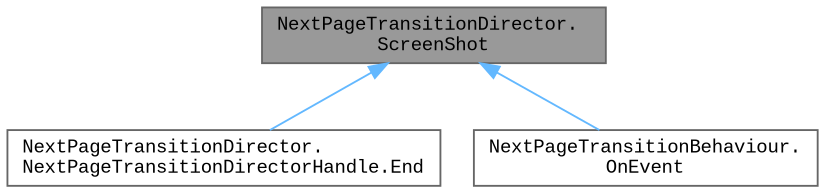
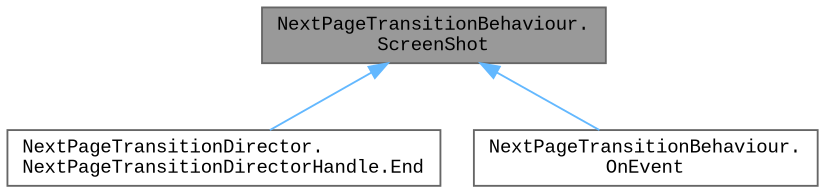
node "NextPageTransitionDirector. ScreenShot": label "NextPageTransitionDirector. ScreenShot" -> "NextPageTransitionBehaviour. ScreenShot"
